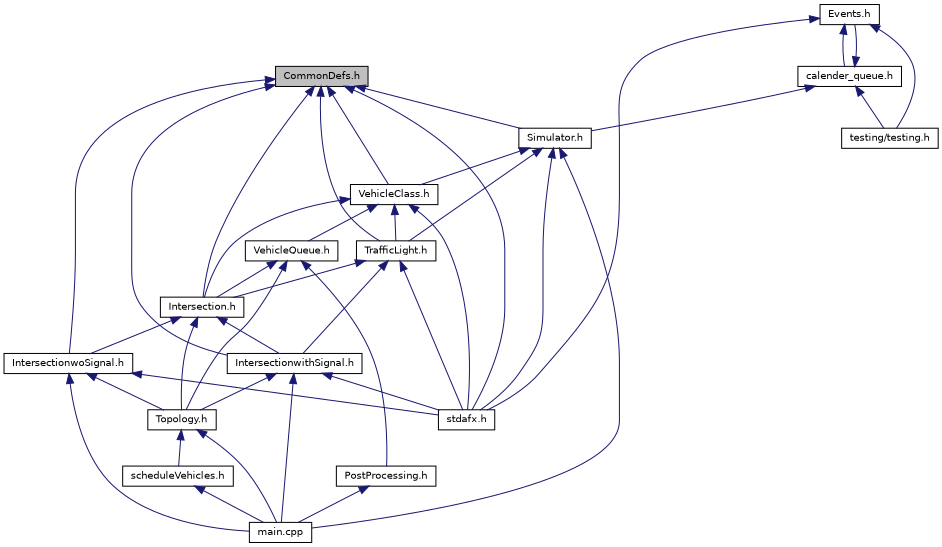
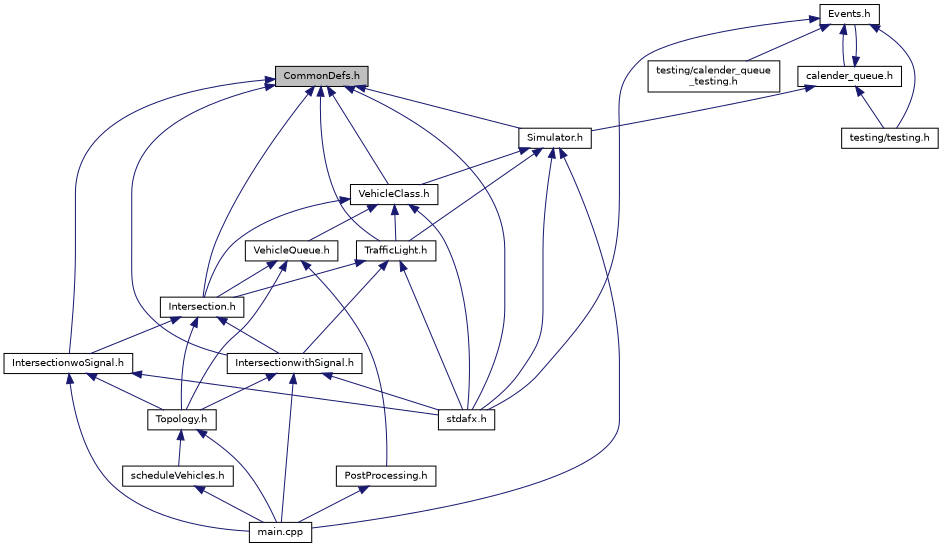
node "testing/calender_queue _testing.h": added
